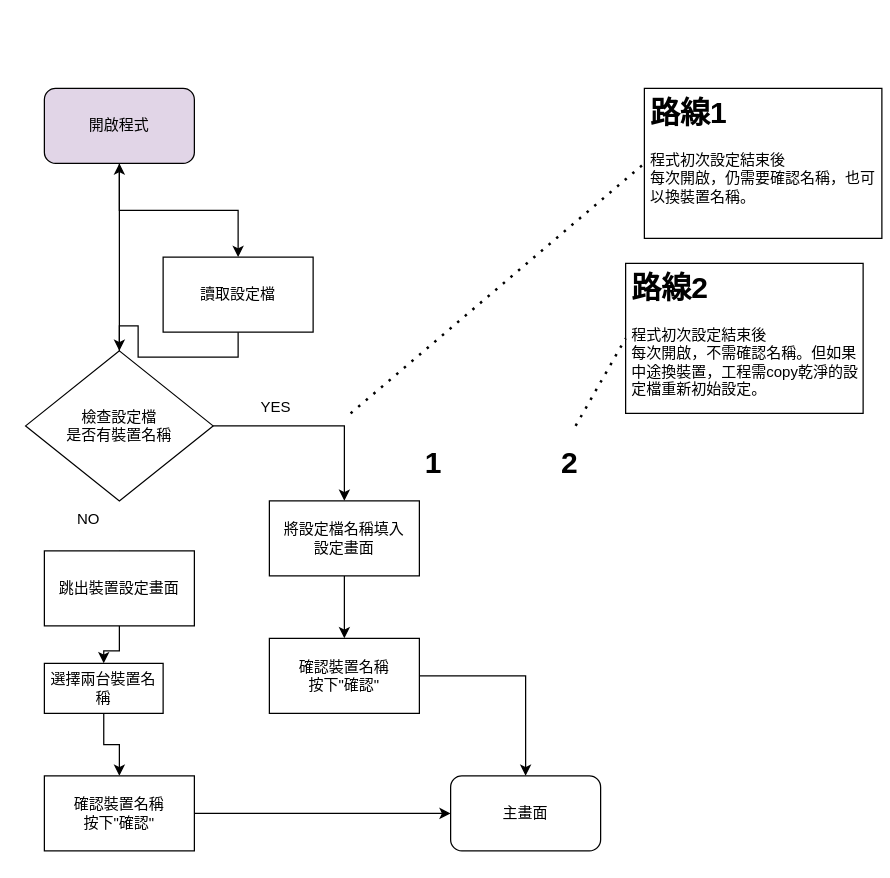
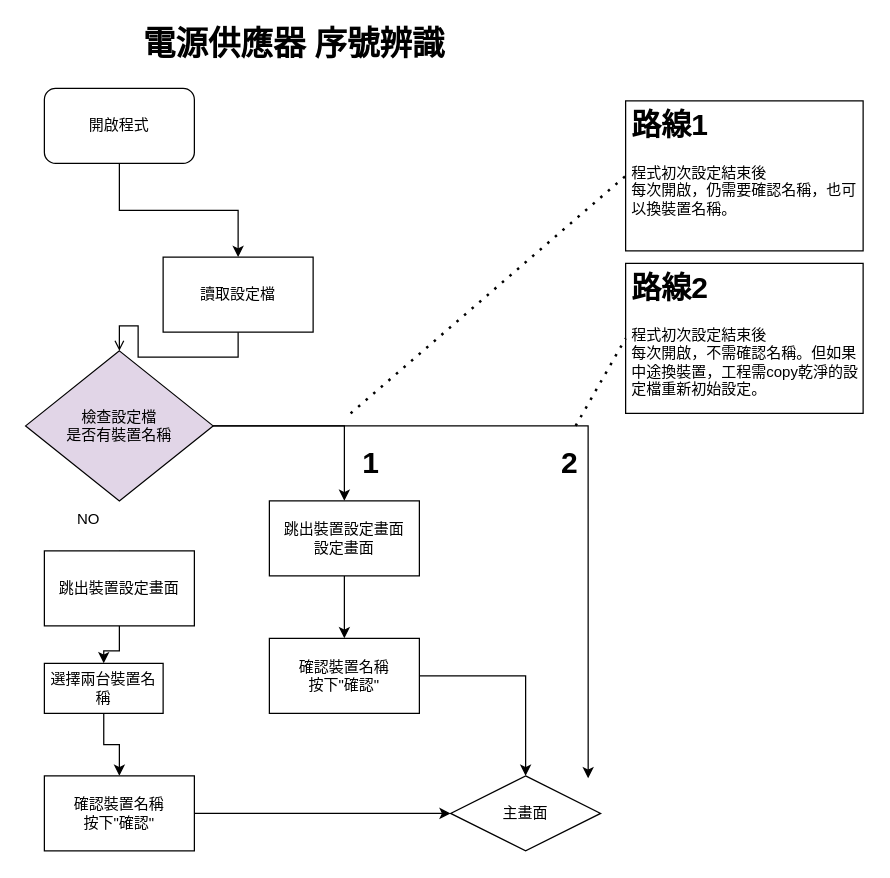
node "電源供應器 序號辨識": added
node "開啟程式": fillcolor #e1d5e7 -> #ffffff
node "路線1程式初次設定結束後 每次開啟，仍需要確認名稱，也可以換裝置名稱。": moved (763, 163) -> (744, 176)
edge "檢查設定檔 是否有裝置名稱" -> "開啟程式": now "檢查設定檔 是否有裝置名稱" -> "主畫面"
edge "讀取設定檔" -> "檢查設定檔 是否有裝置名稱": arrowhead classic -> open
node "YES": removed
node "檢查設定檔 是否有裝置名稱": fillcolor #ffffff -> #e1d5e7
node "1": moved (433, 463) -> (371, 463)
node "將設定檔名稱填入 設定畫面": label "將設定檔名稱填入 設定畫面" -> "跳出裝置設定畫面 設定畫面"
node "主畫面": shape rounded rectangle -> diamond
